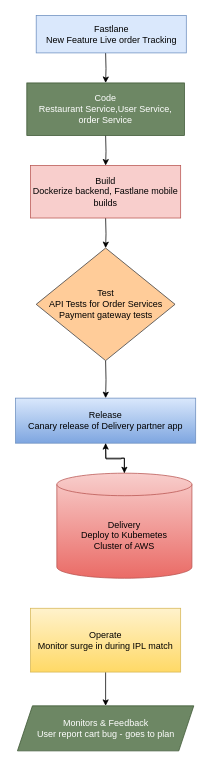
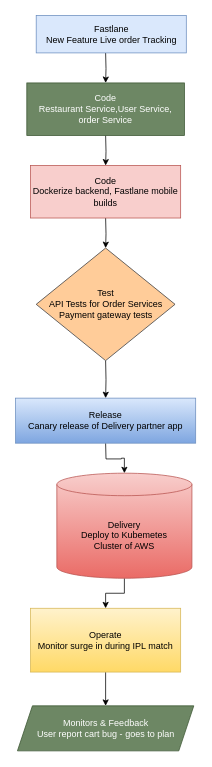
node "Build Dockerize backend, Fastlane mobile builds": label "Build Dockerize backend, Fastlane mobile builds" -> "Code Dockerize backend, Fastlane mobile builds"
edge "Delivery Deploy to Kubemetes Cluster of AWS" -> "Release Canary release of Delivery partner app": now "Delivery Deploy to Kubemetes Cluster of AWS" -> "Operate Monitor surge in during IPL match"
